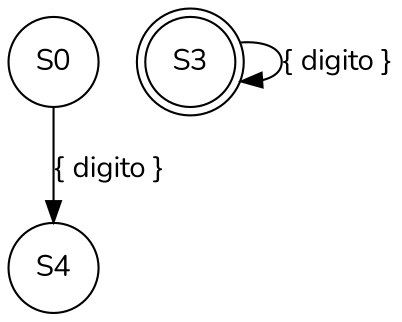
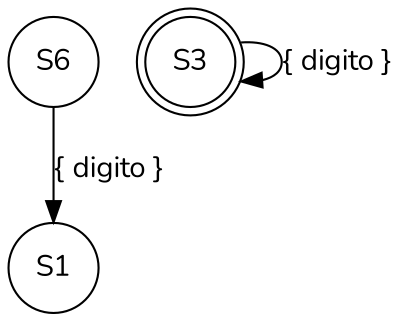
node "S0": label "S0" -> "S6"
node "S4": label "S4" -> "S1"
